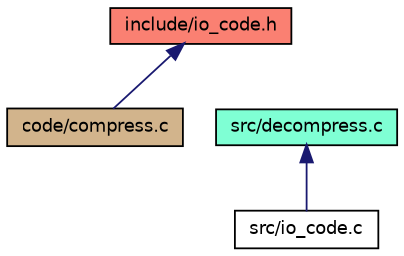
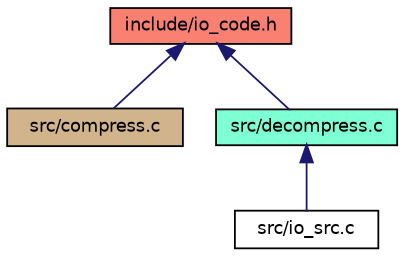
edge "src/decompress.c" -> "include/io_code.h": added
node "code/compress.c": label "code/compress.c" -> "src/compress.c"
node "src/io_code.c": label "src/io_code.c" -> "src/io_src.c"
